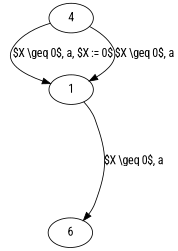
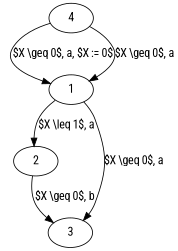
node "2": added
node "6": label "6" -> "3"
